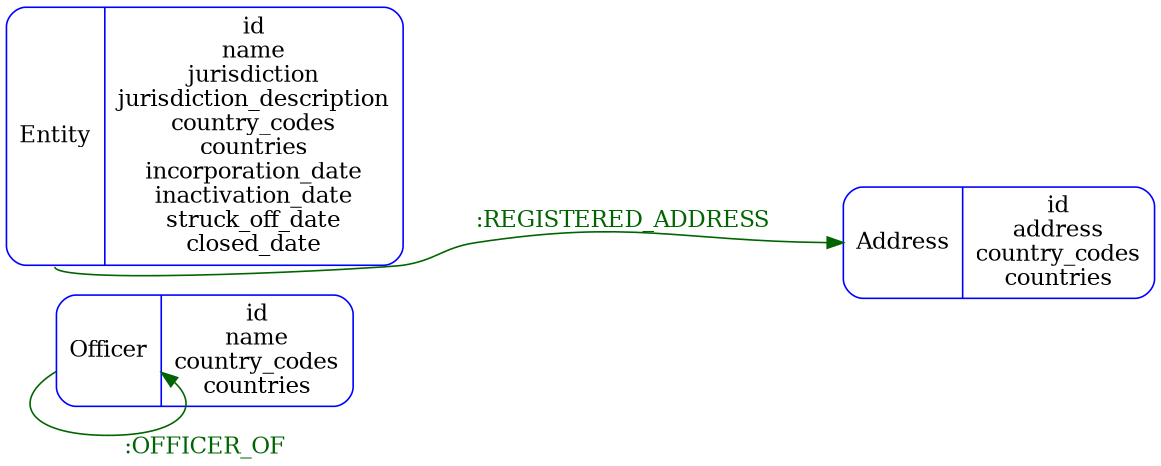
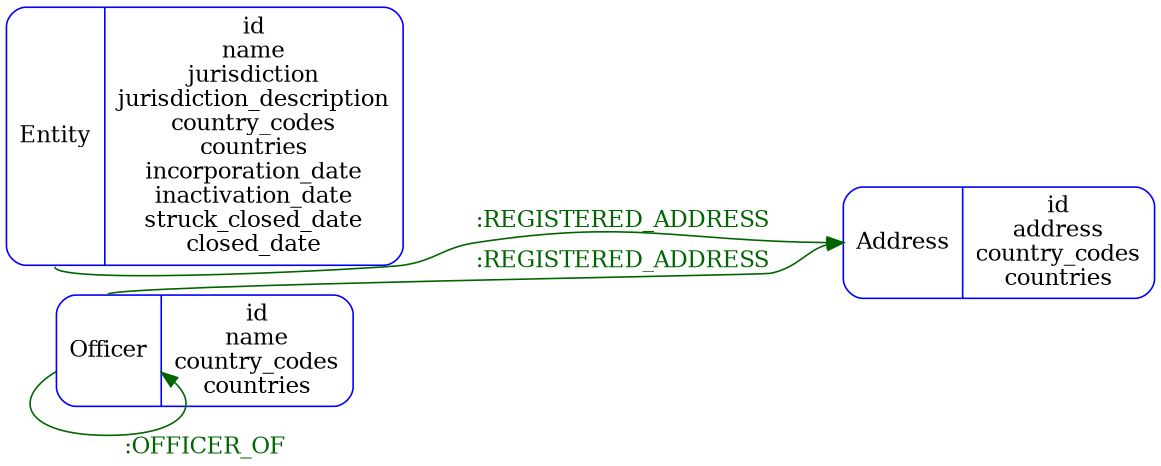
node "Entity": text "struck_off_date" -> "struck_closed_date"
edge "Officer" -> "Address": added, label ":REGISTERED_ADDRESS"
